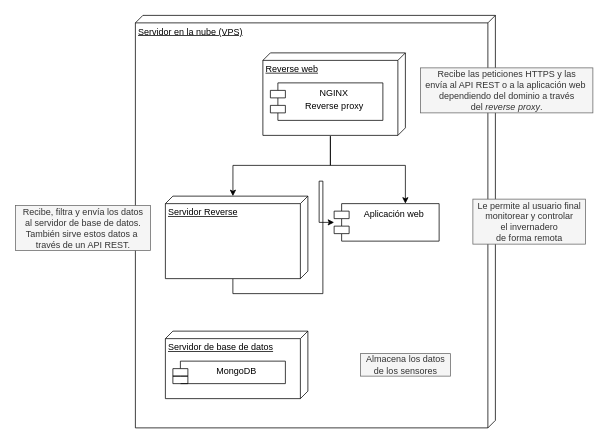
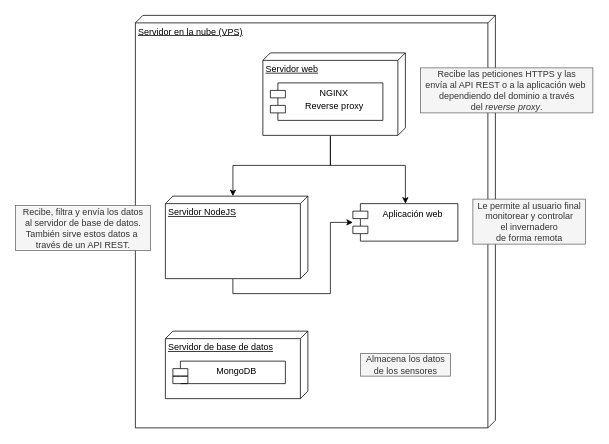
node "Reverse web": label "Reverse web" -> "Servidor web"
node "Servidor Reverse": label "Servidor Reverse" -> "Servidor NodeJS"
node "Aplicación web": moved (387, 222) -> (405, 222)
